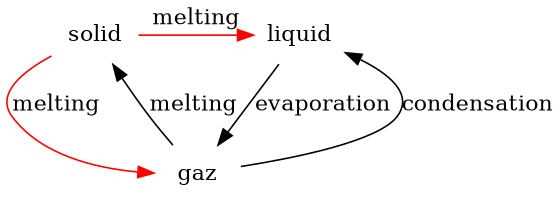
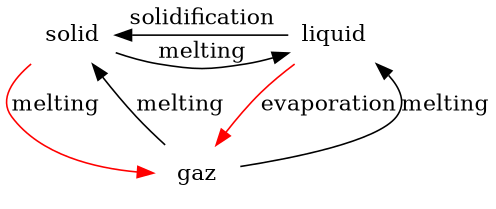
edge "solid" -> "liquid": color red -> black
edge "liquid" -> "solid": added, label "solidification"
edge "liquid" -> "gaz": color black -> red
edge "gaz" -> "liquid": label "condensation" -> "melting"
